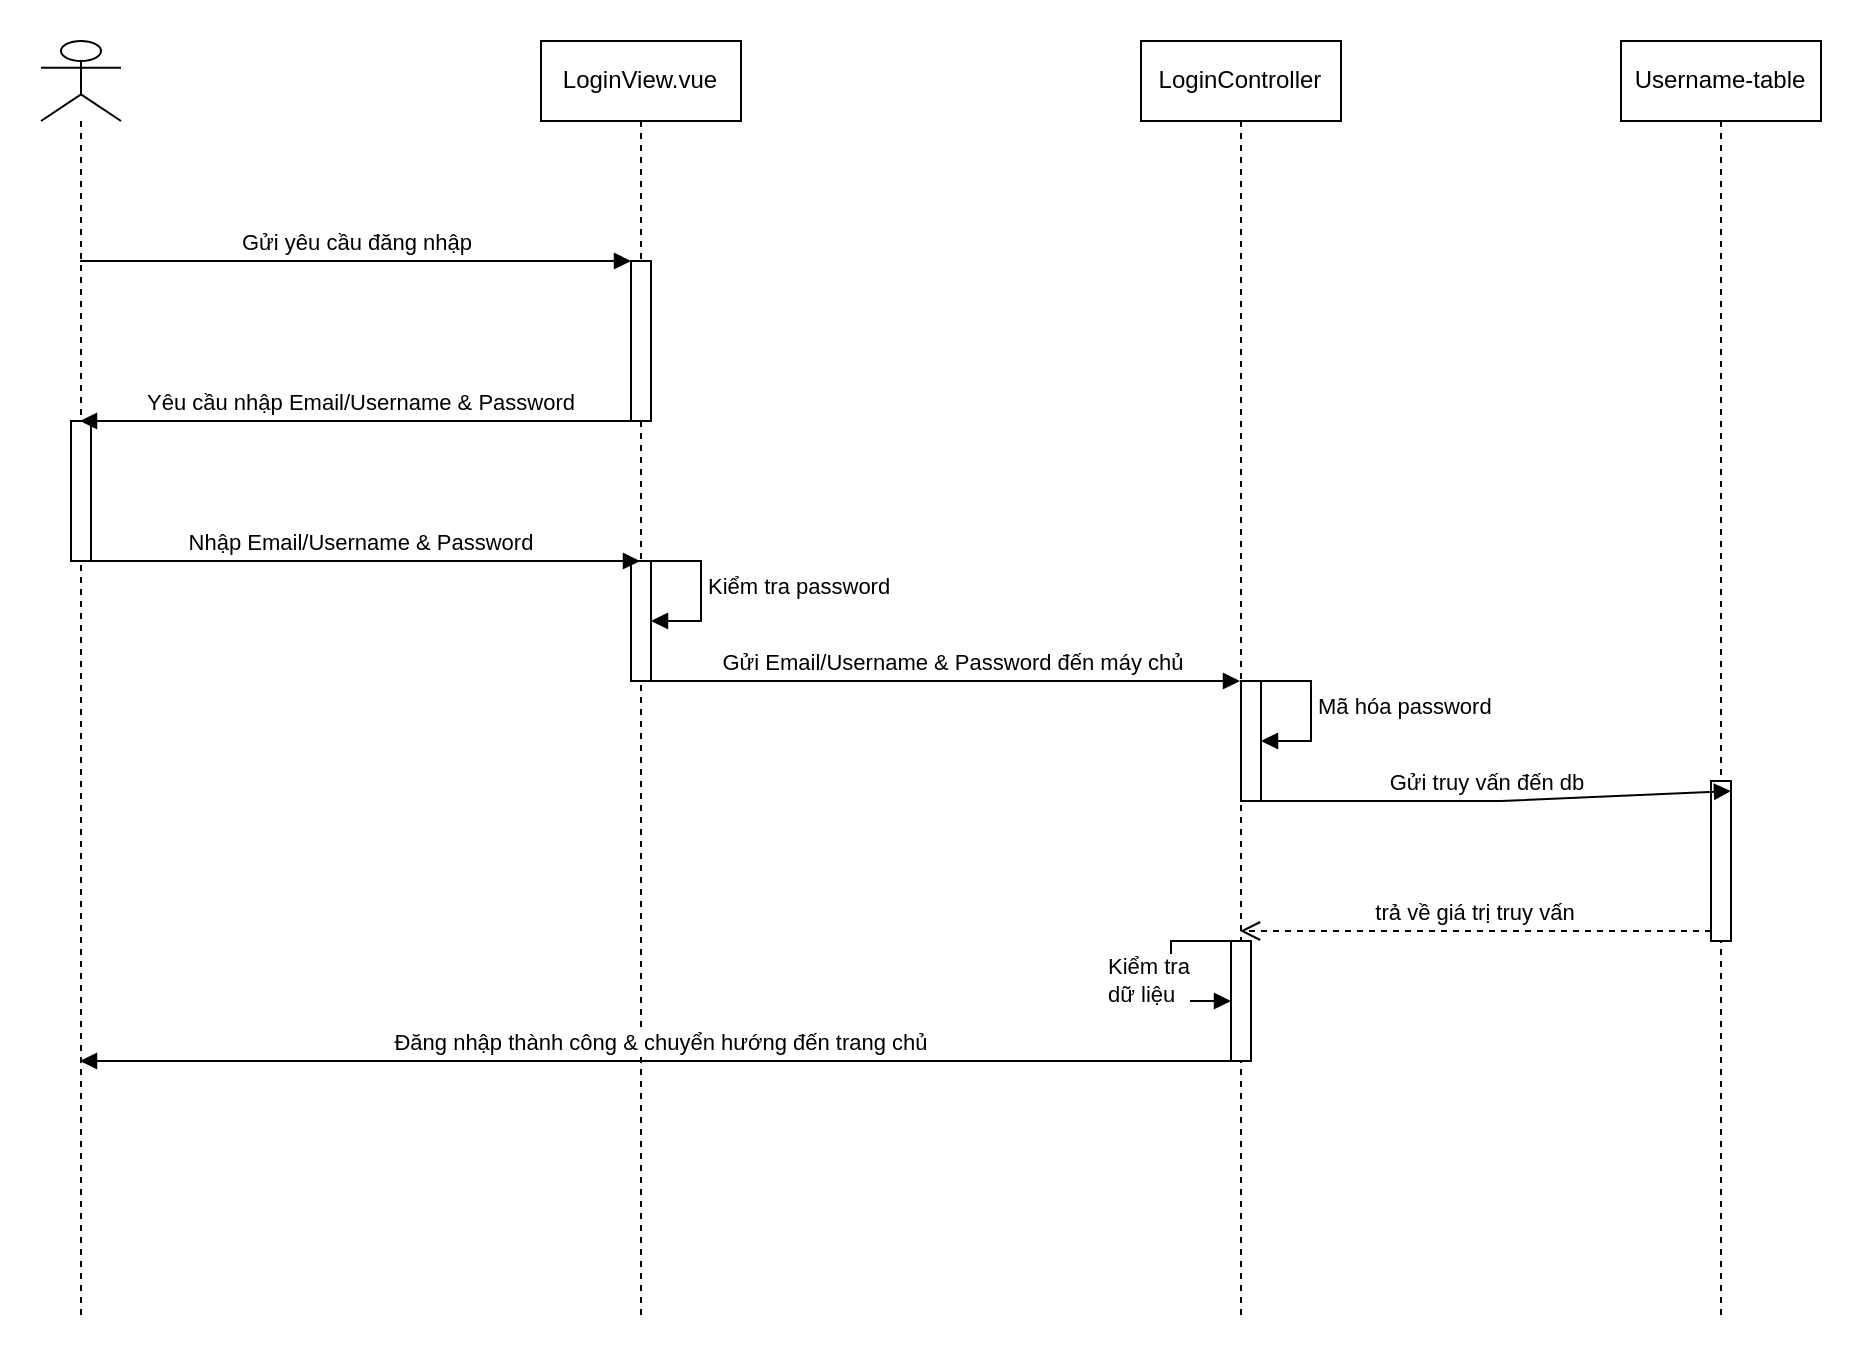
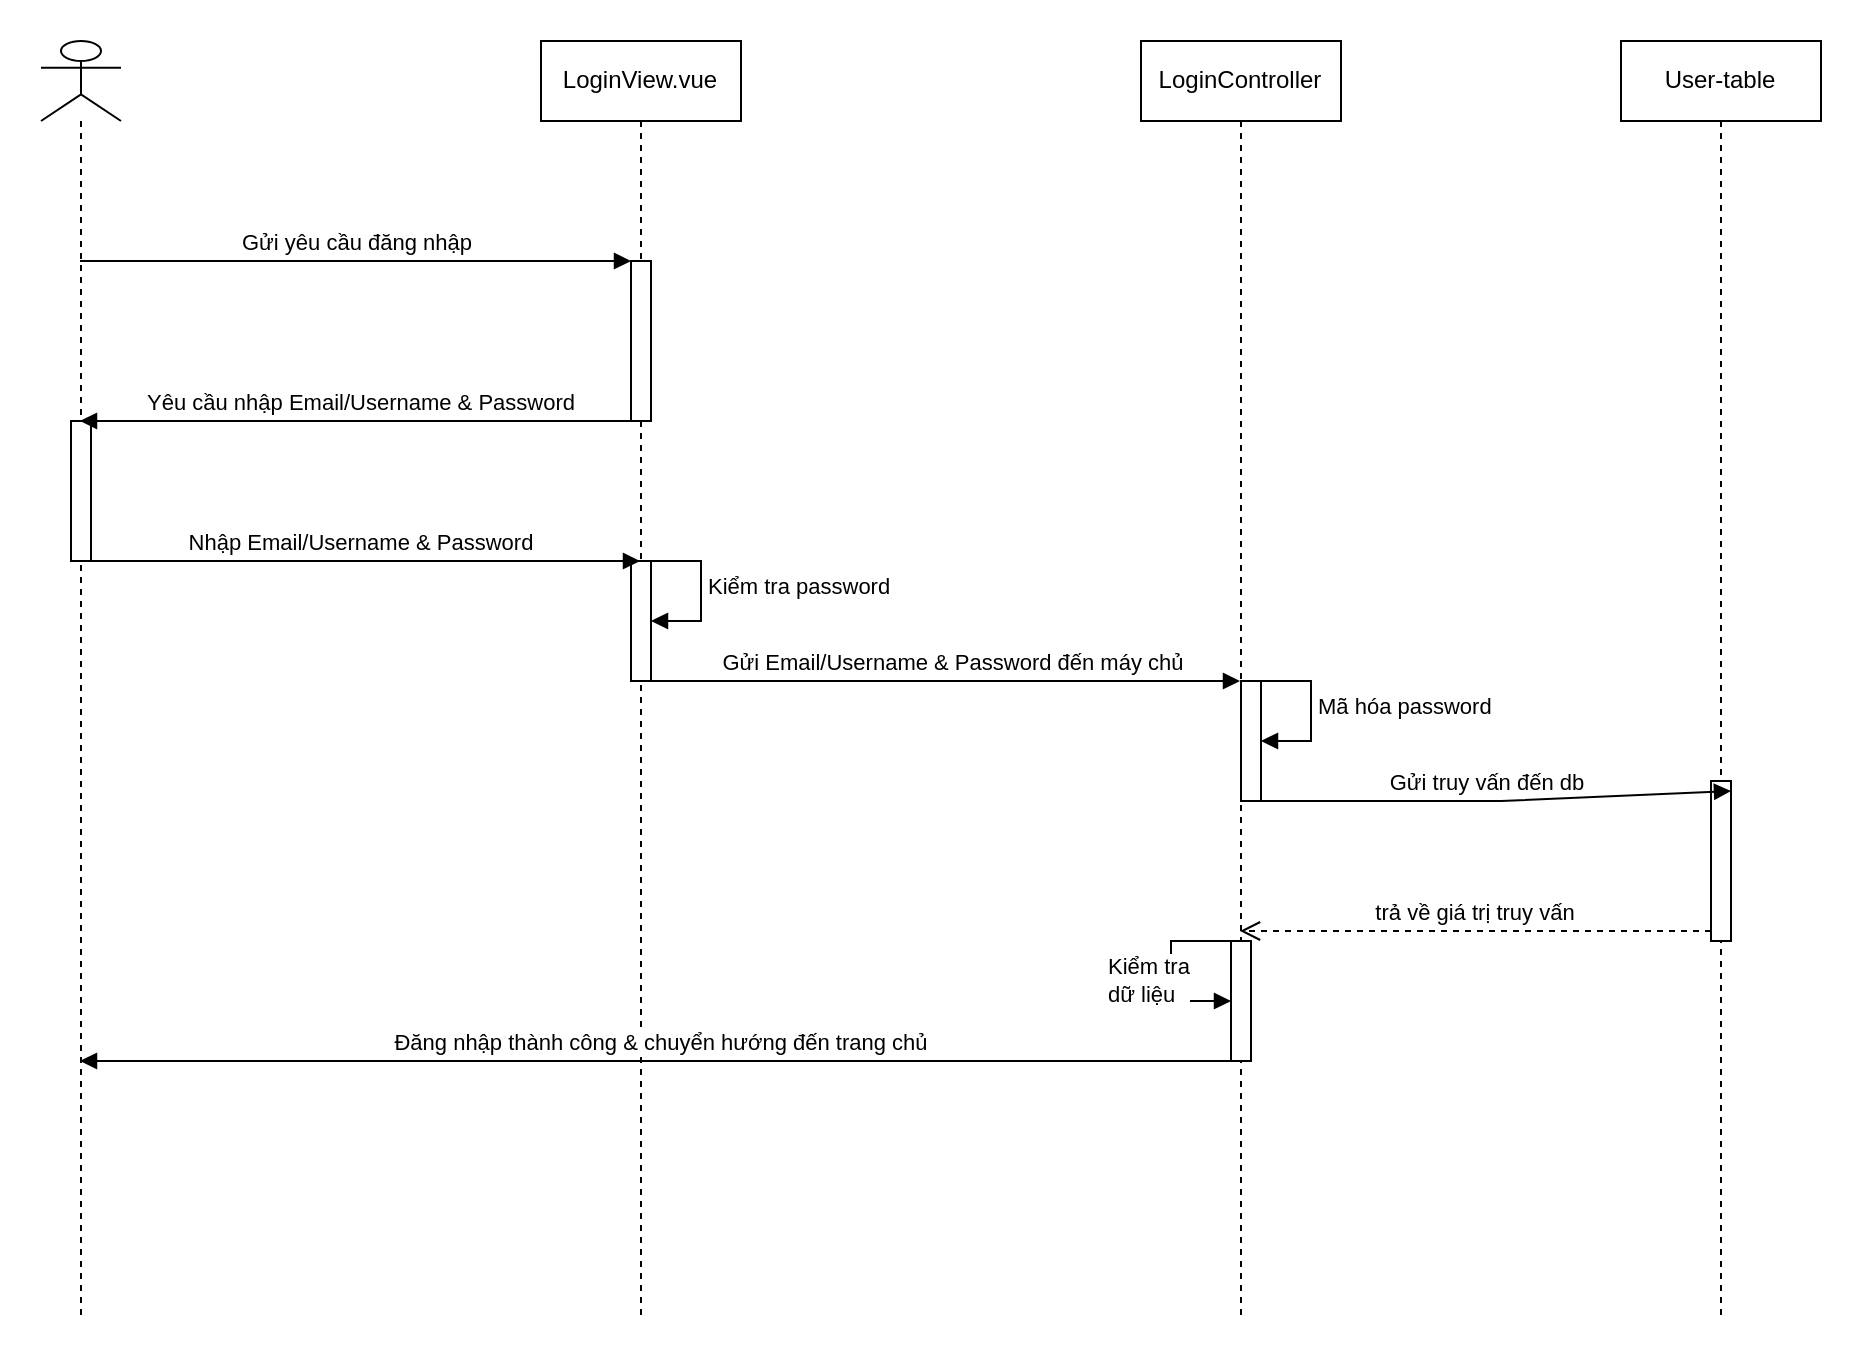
node "Username-table": label "Username-table" -> "User-table"
